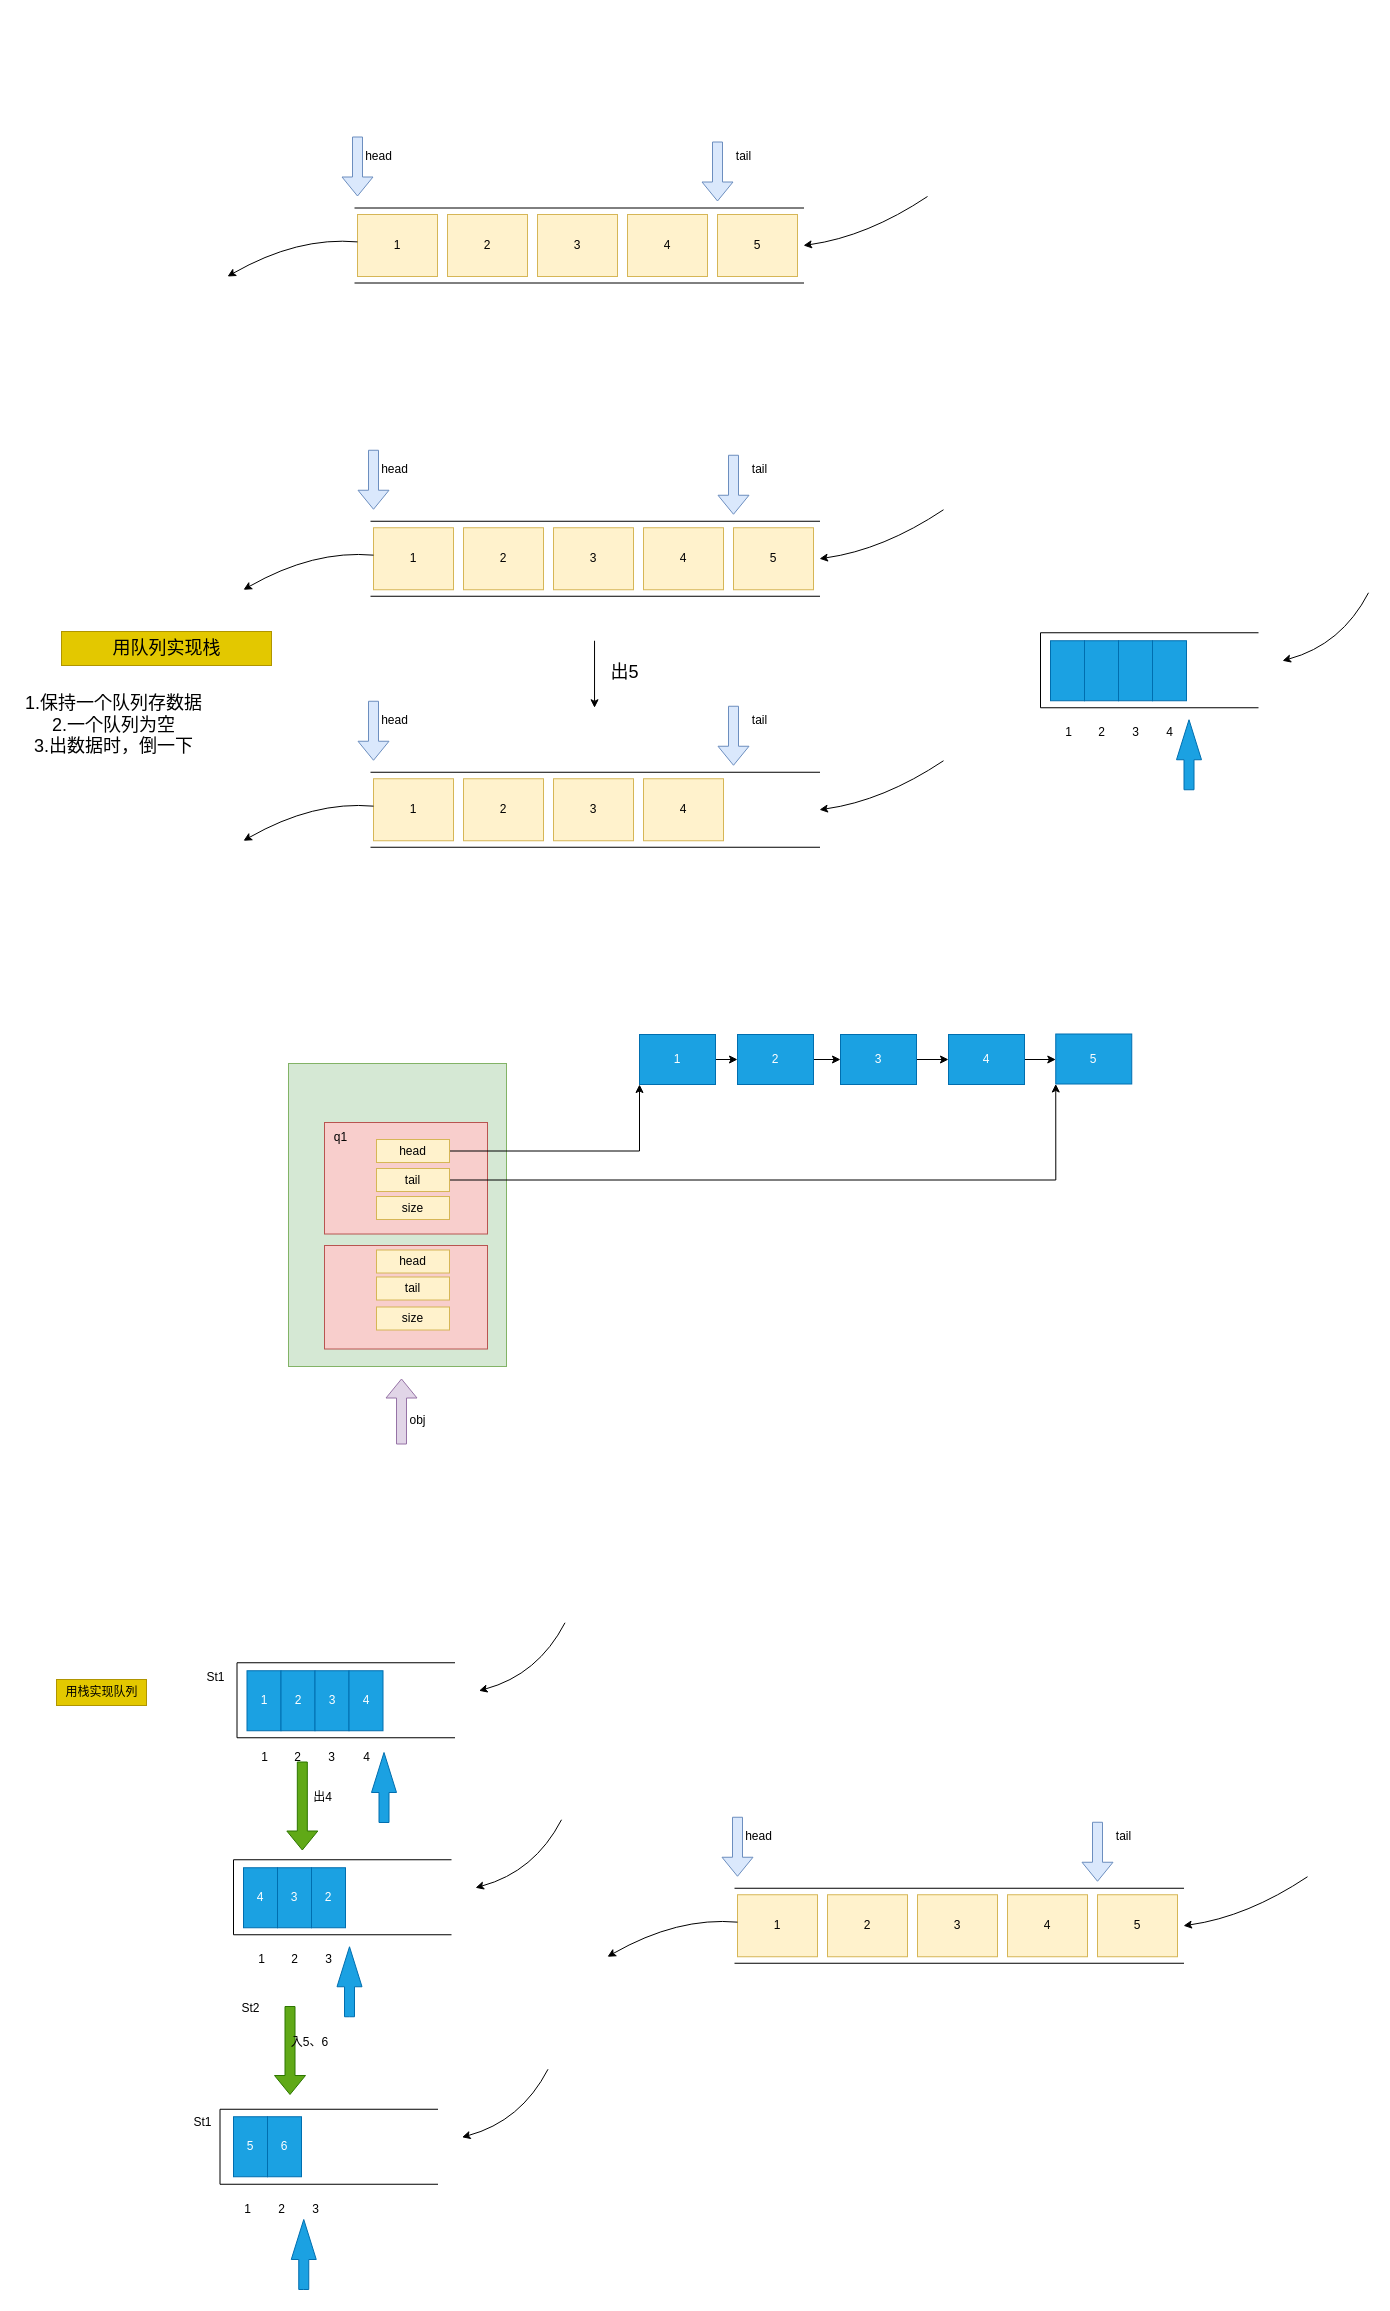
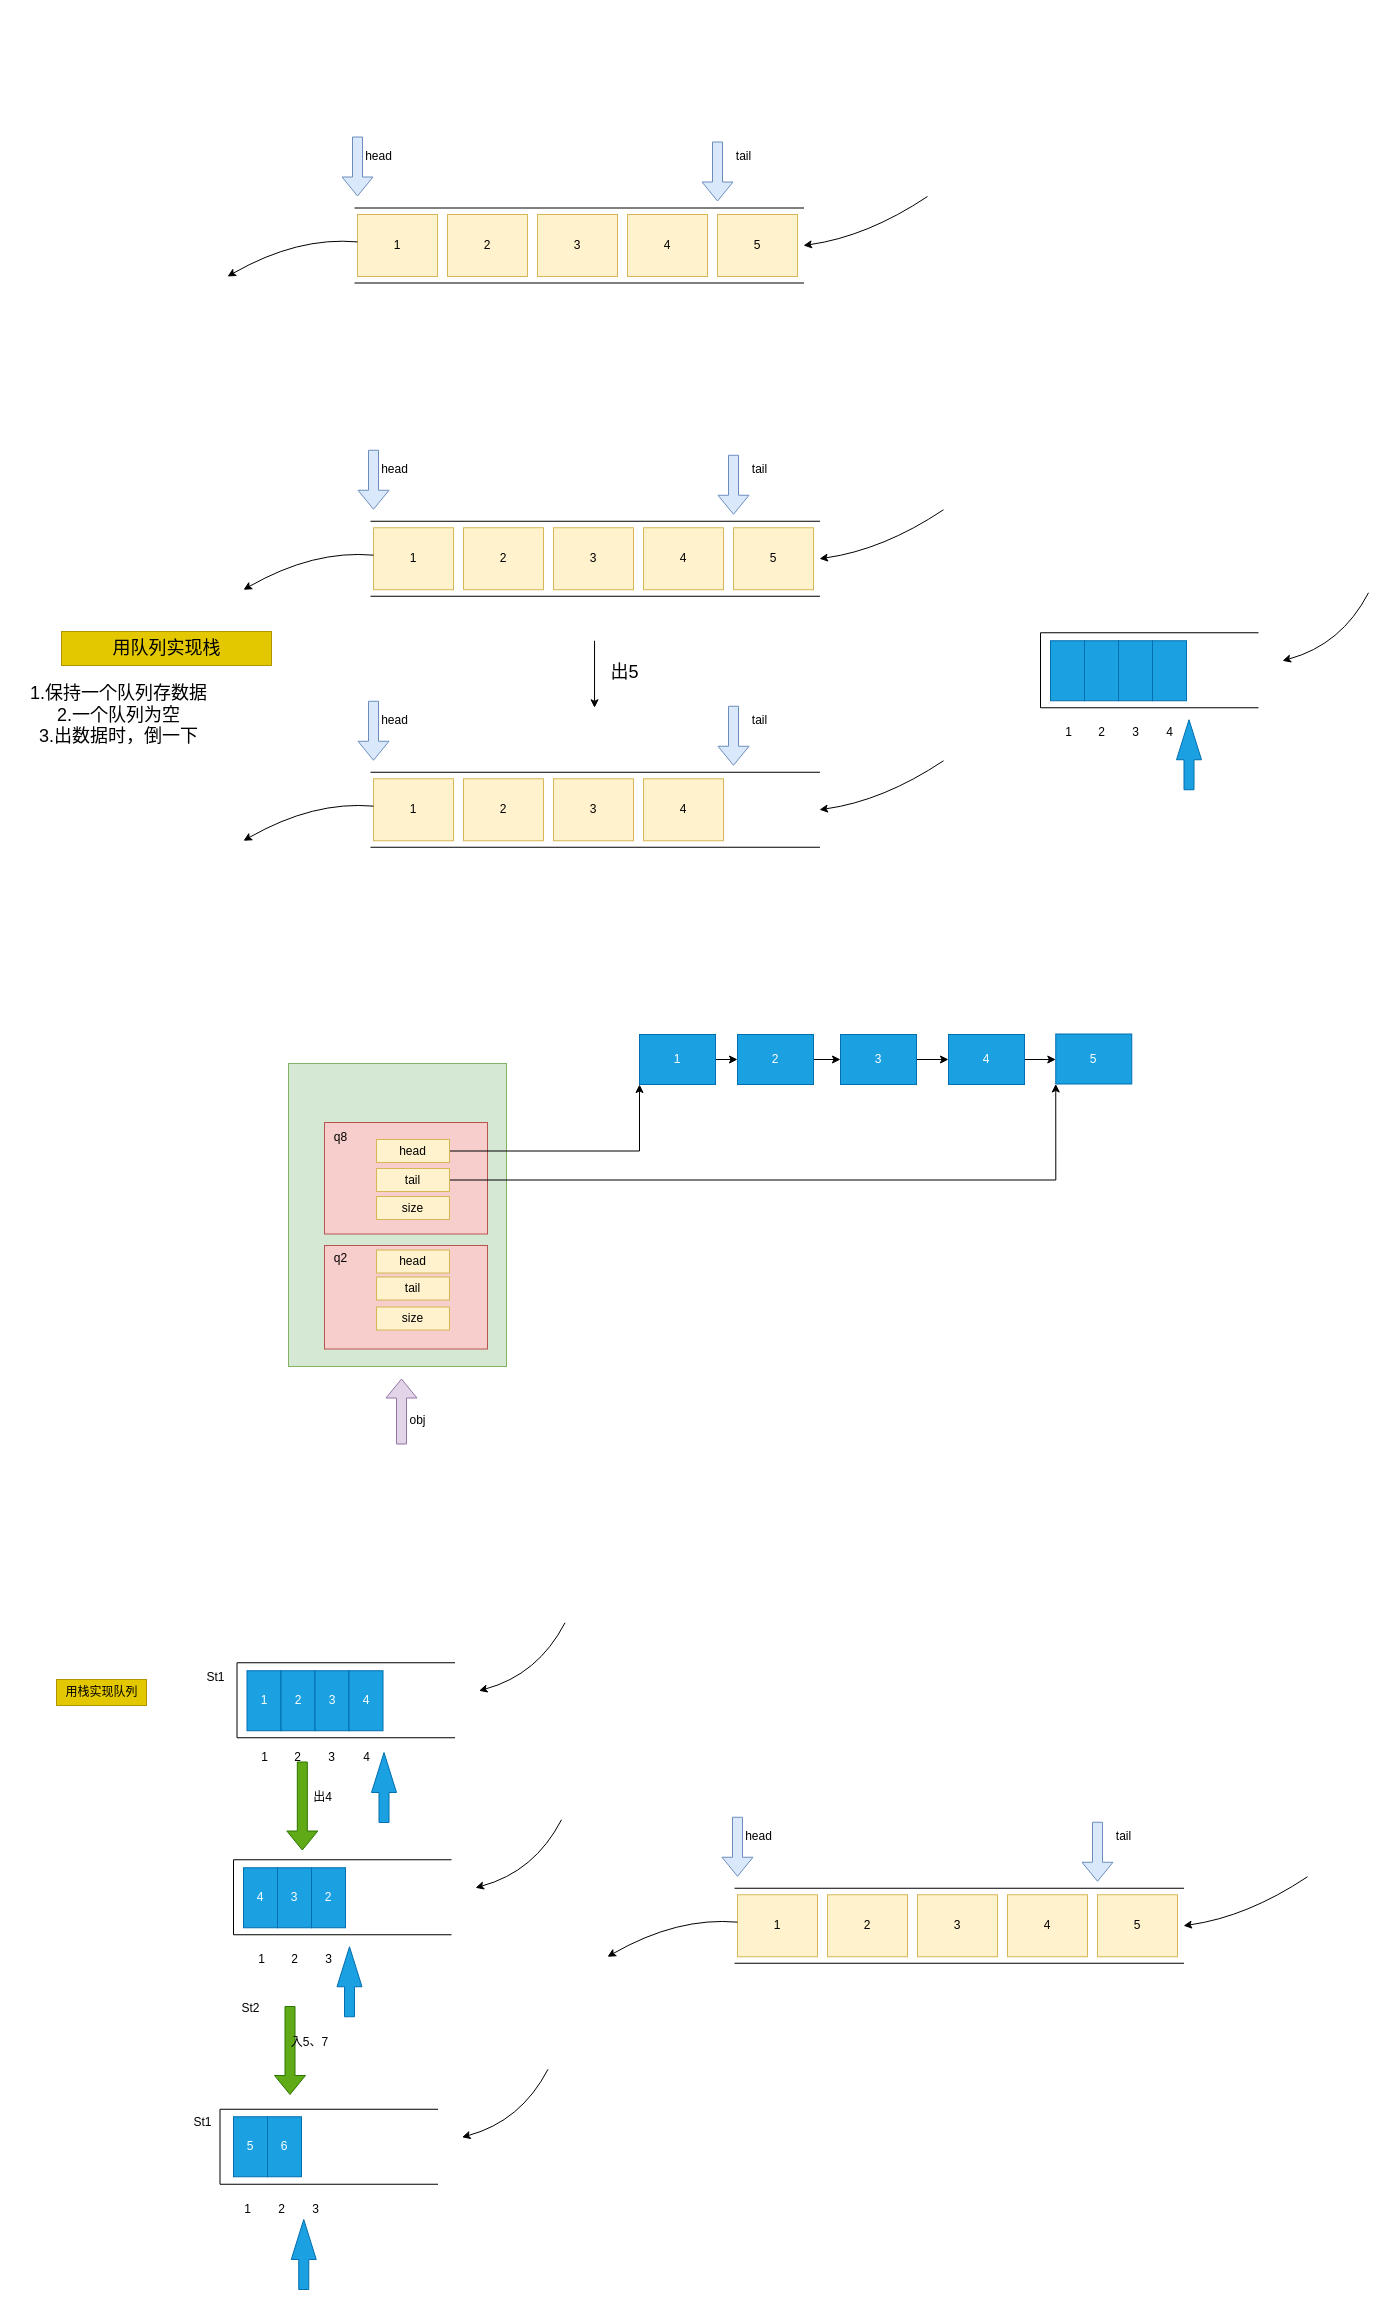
node "1.保持一个队列存数据 2.一个队列为空 3.出数据时，倒一下": moved (113, 725) -> (118, 715)
node "q1": label "q1" -> "q8"
node "q2": added
node "入5、6": label "入5、6" -> "入5、7"
